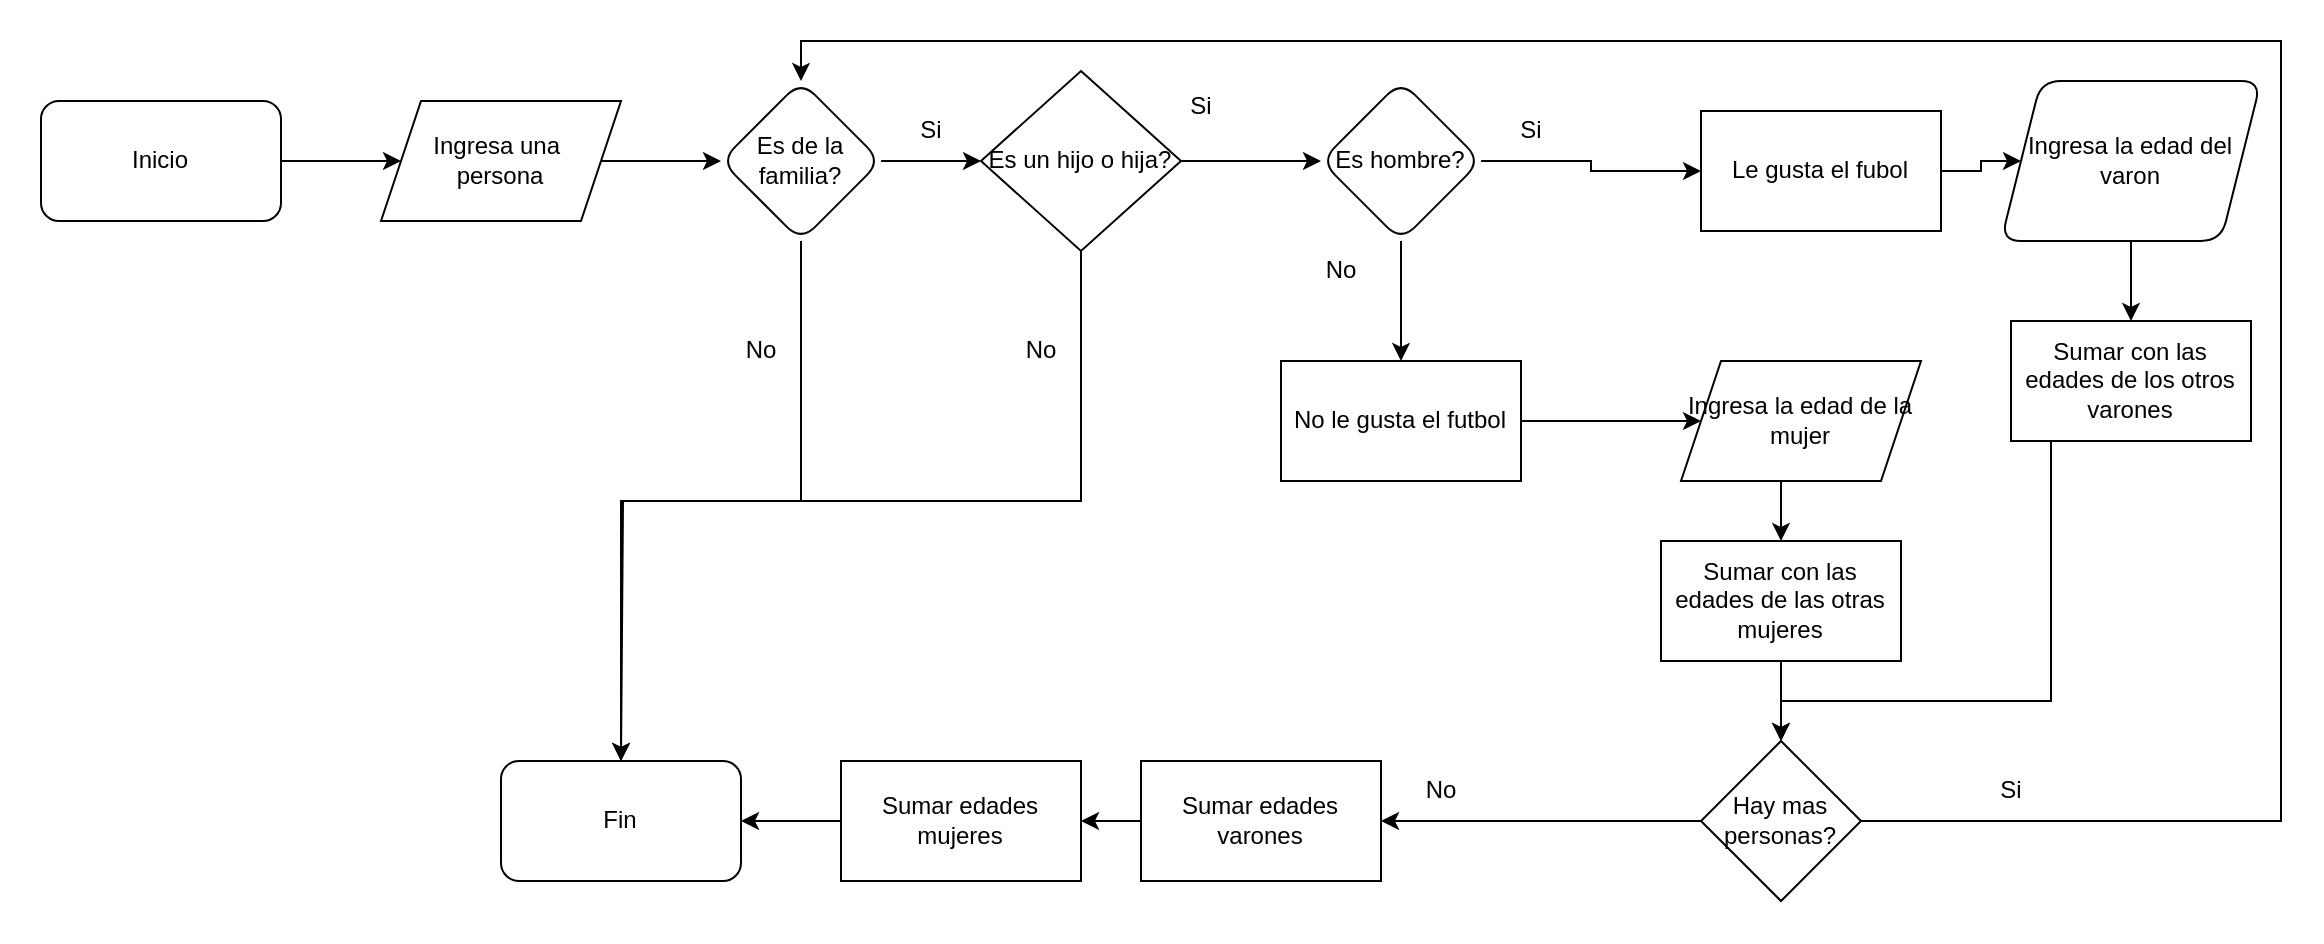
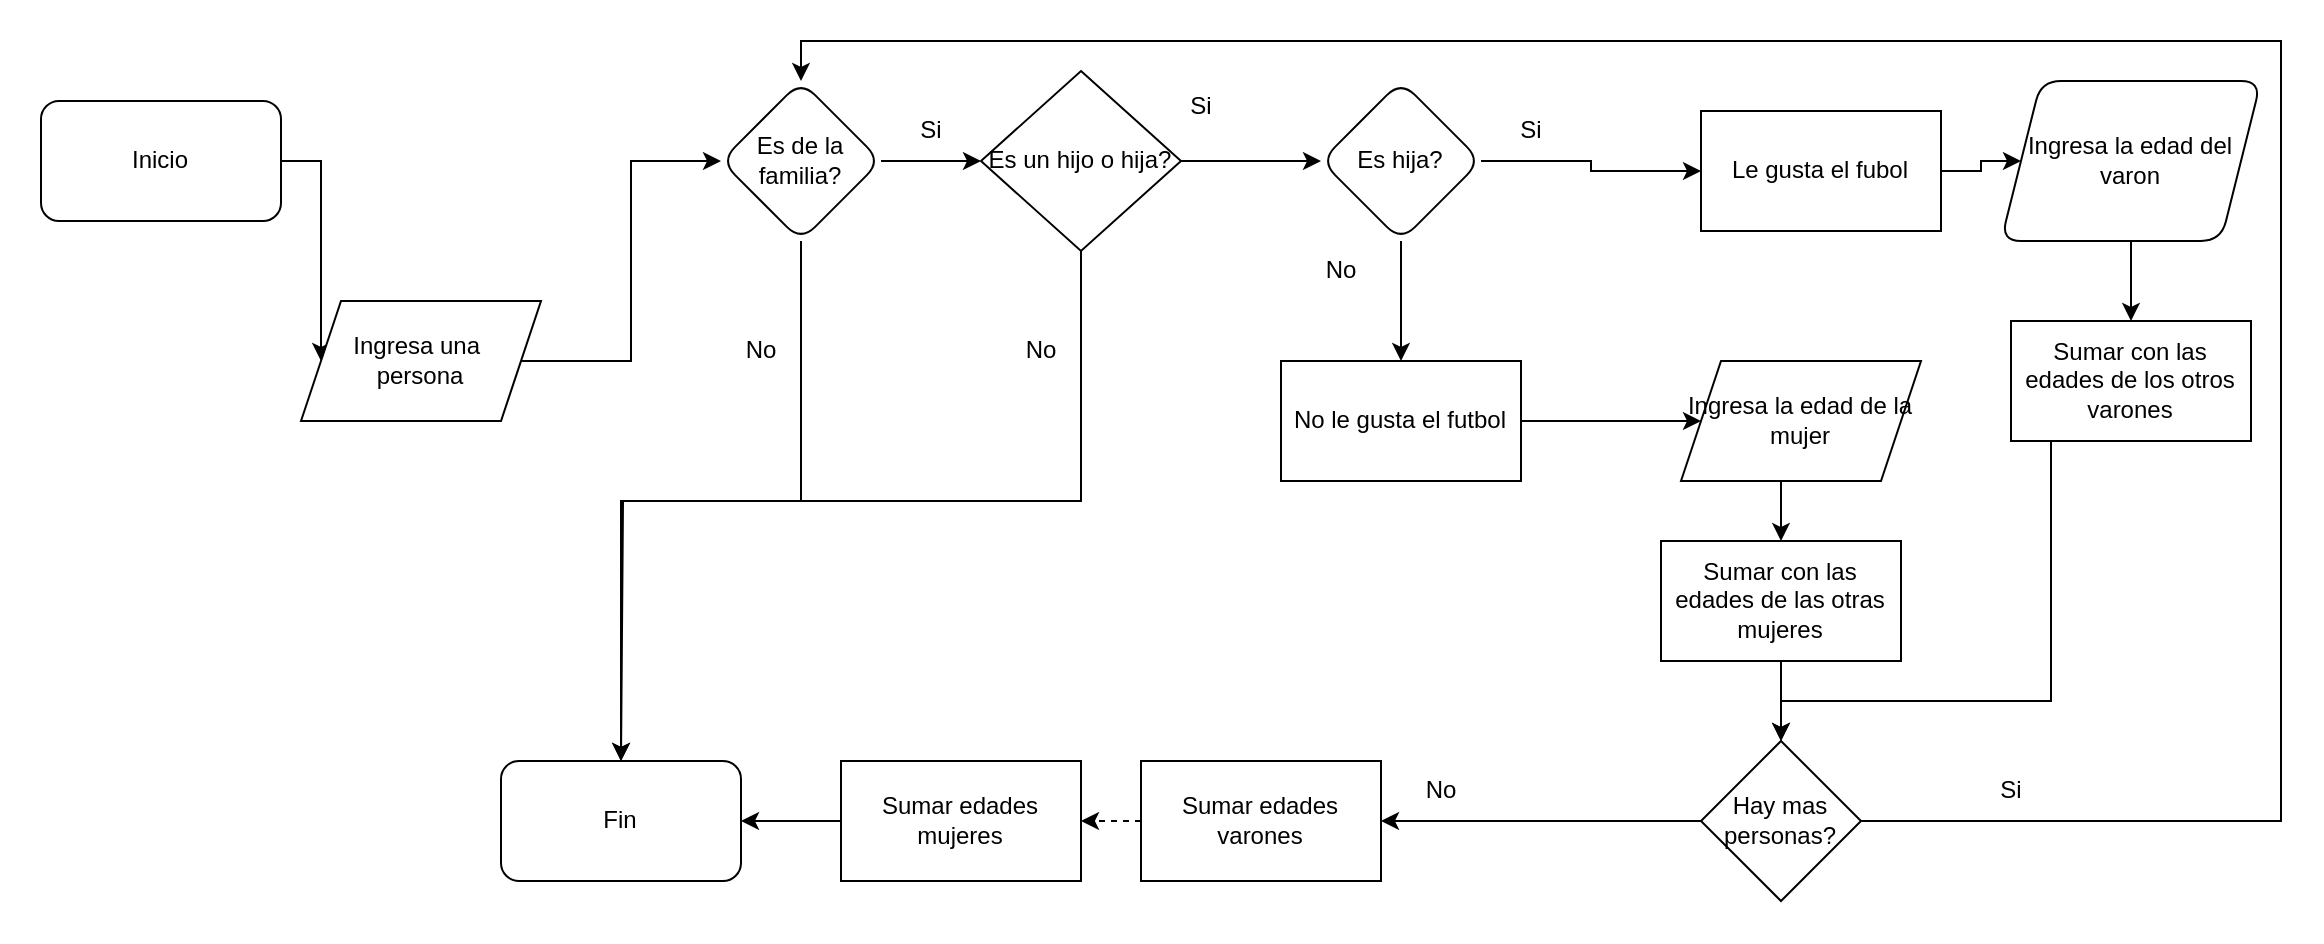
node "Ingresa una persona": moved (501, 161) -> (421, 361)
node "Es hombre?": label "Es hombre?" -> "Es hija?"
edge "Sumar edades varones" -> "Sumar edades mujeres": style solid -> dashed
